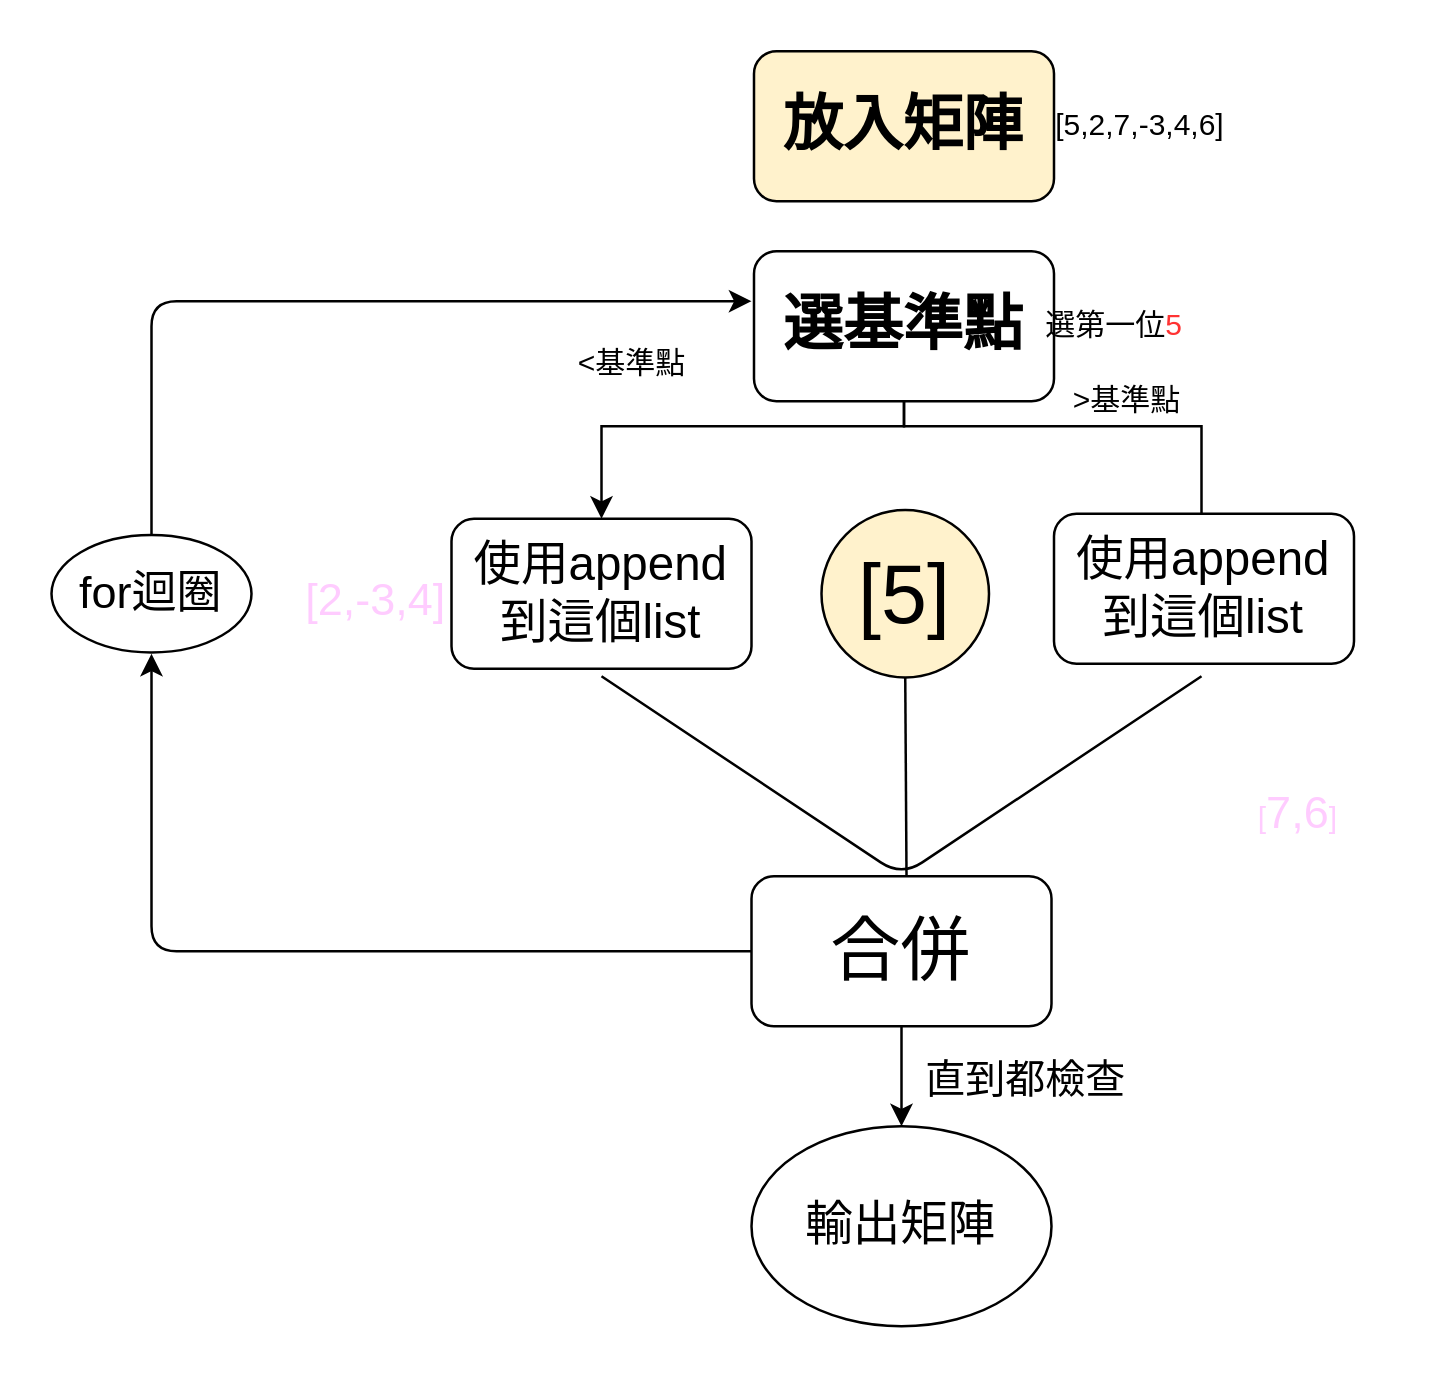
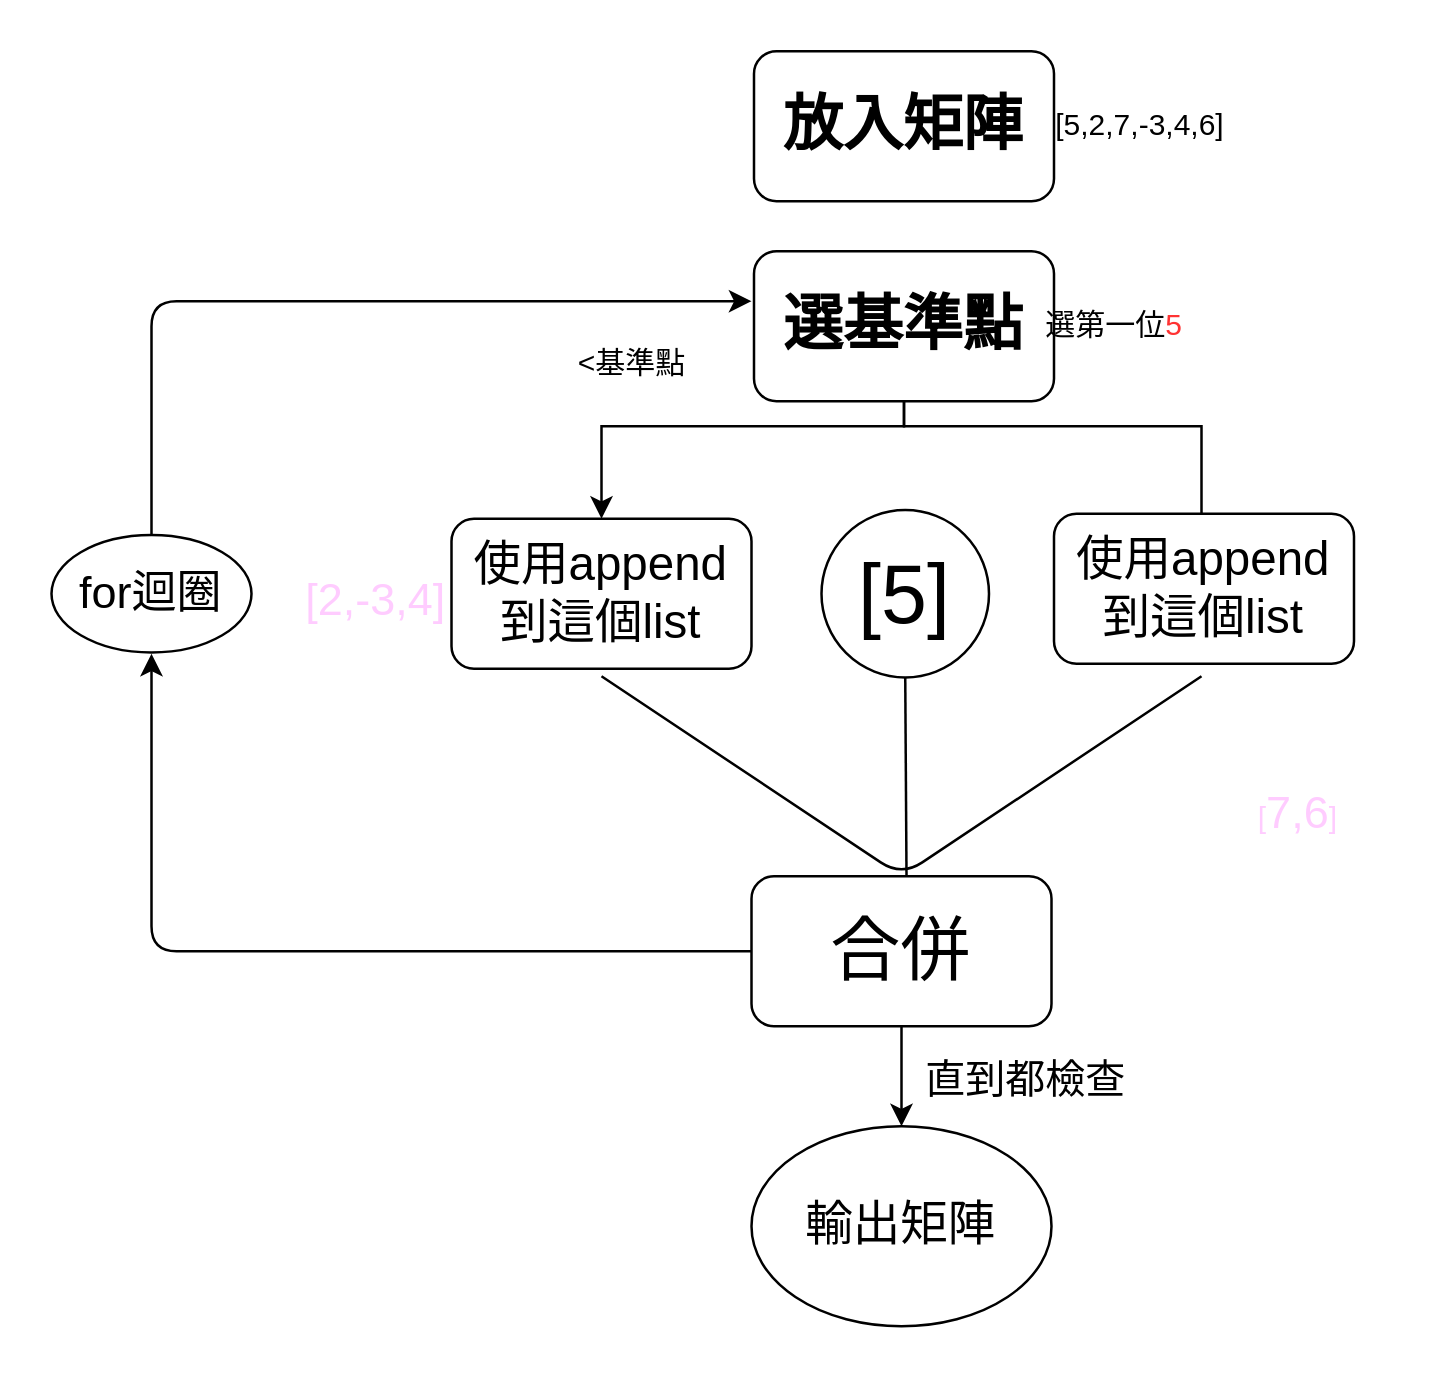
node "放入矩陣": fillcolor #fff2cc -> #ffffff
node ">基準點": removed
node "[5]": fillcolor #fff2cc -> #ffffff
